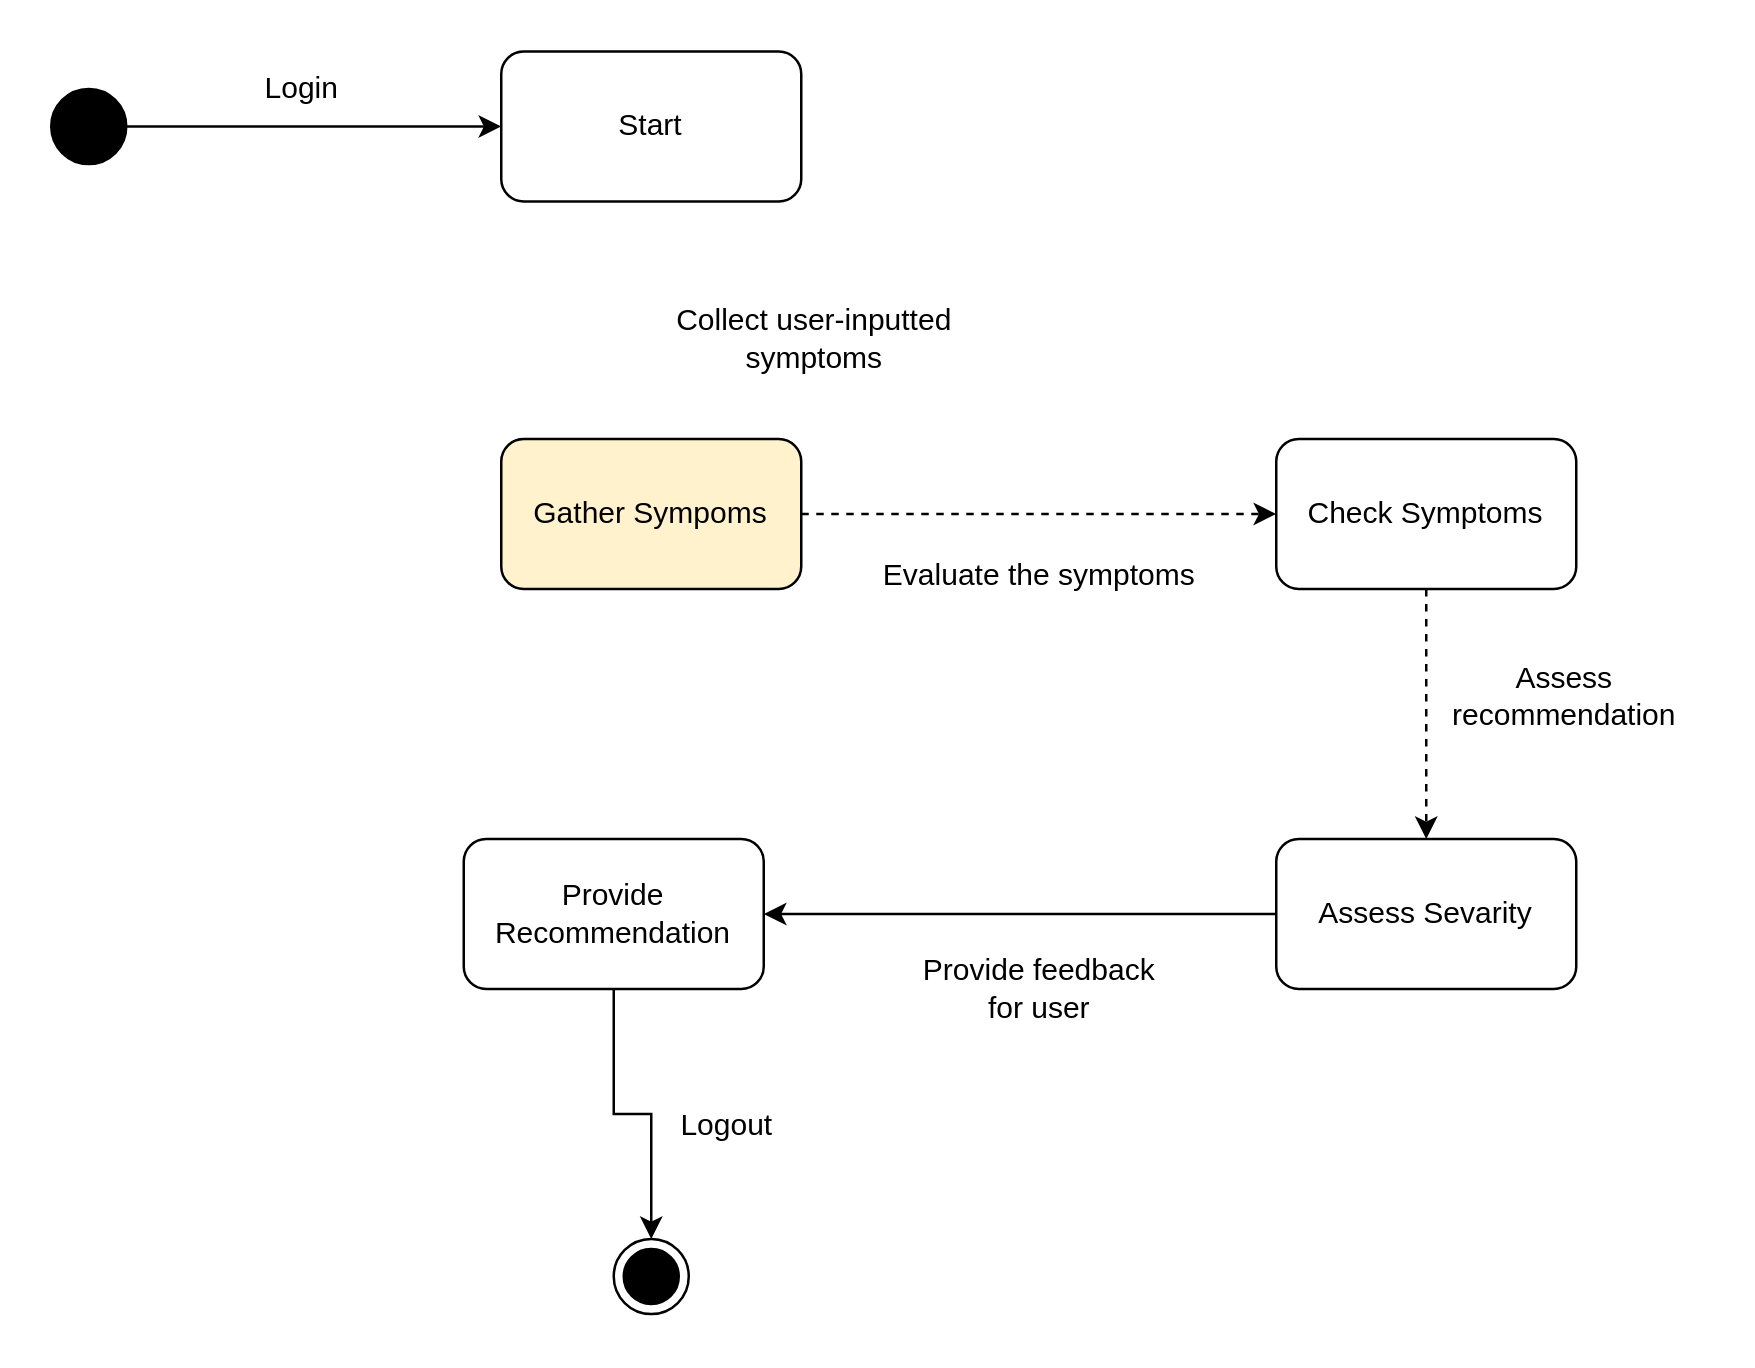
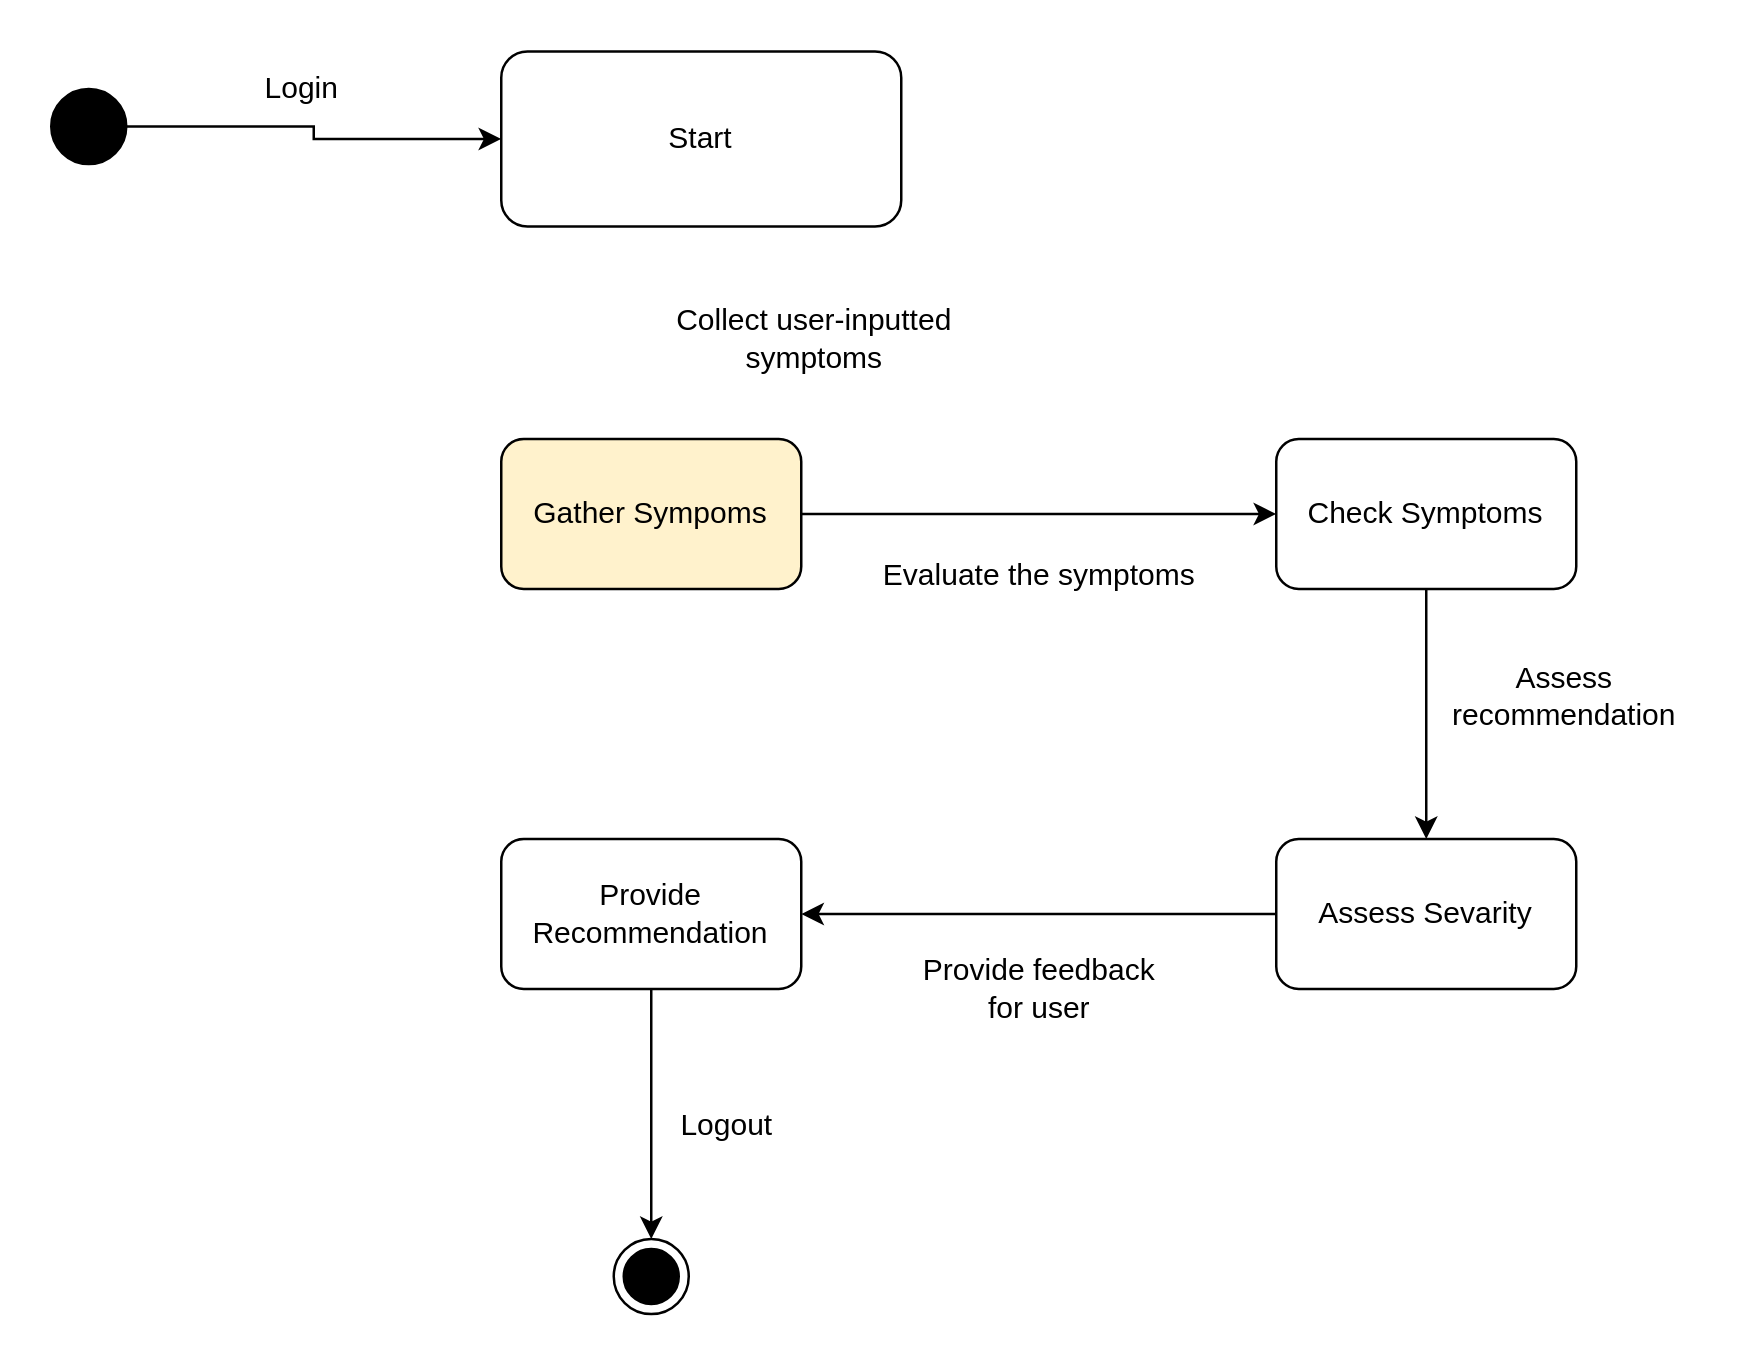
node "Start": size 300x150 -> 400x175
edge "Gather Sympoms" -> "Check Symptoms": style dashed -> solid
edge "Check Symptoms" -> "Assess Sevarity": style dashed -> solid
node "Provide Recommendation": moved (614, 914) -> (651, 914)
